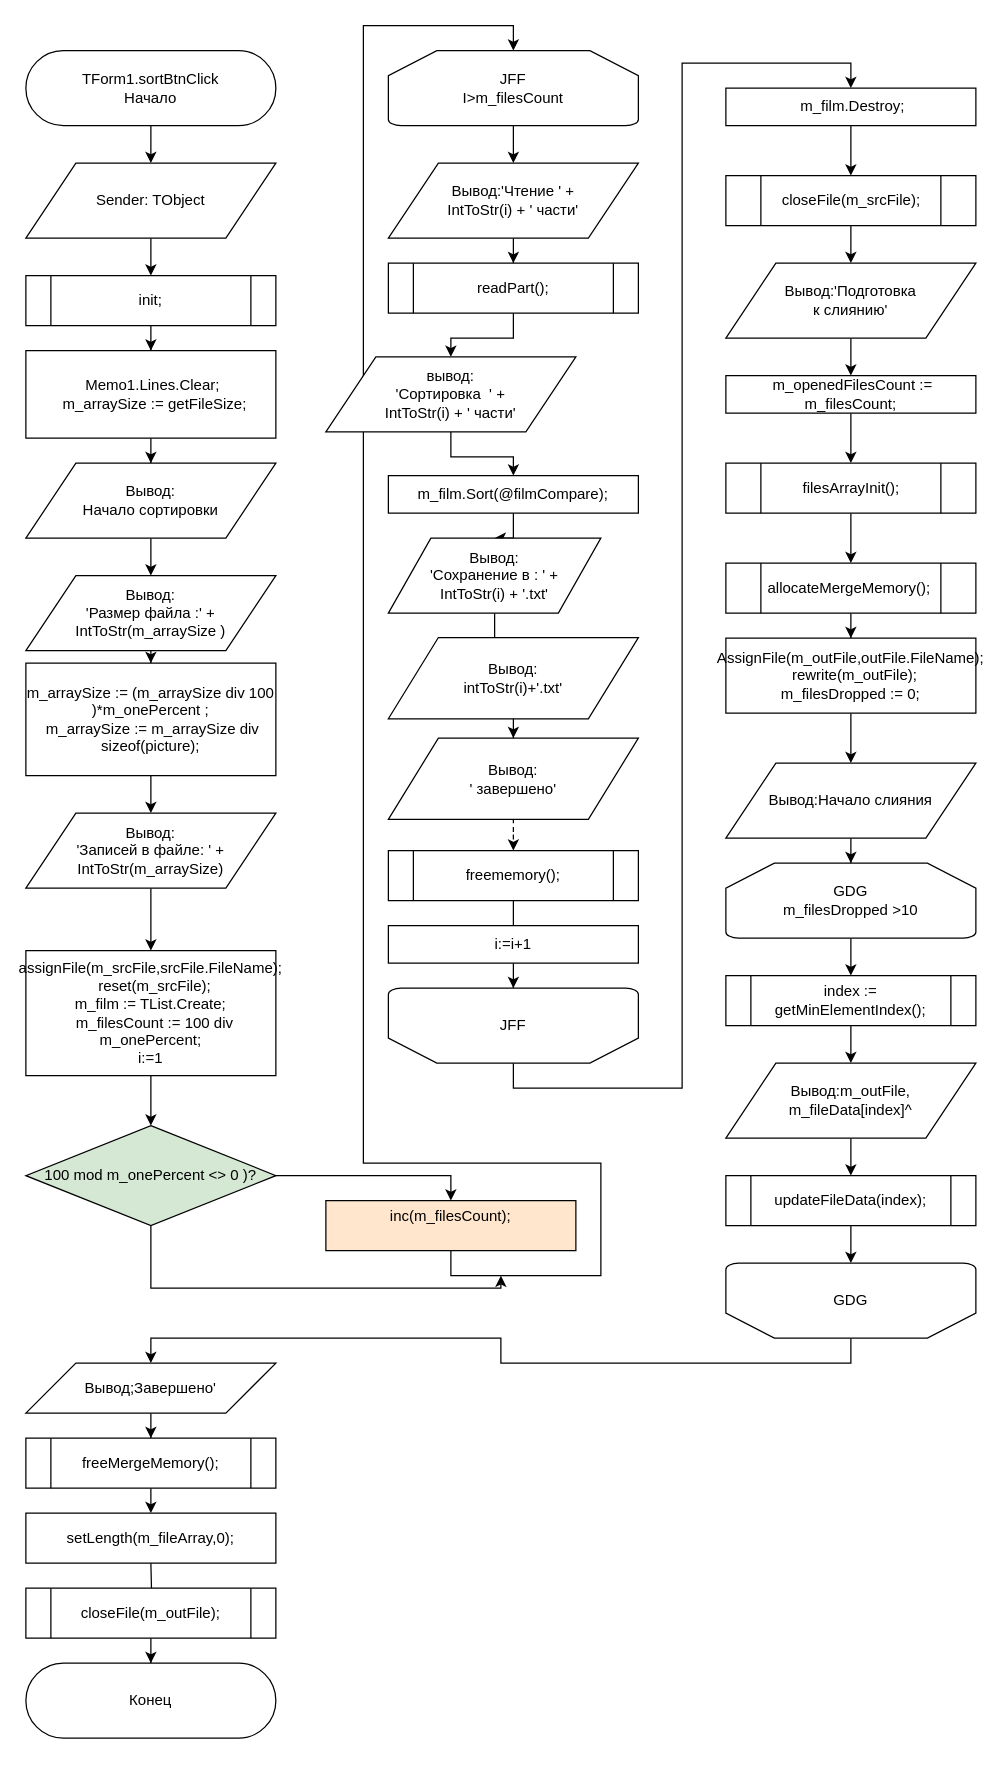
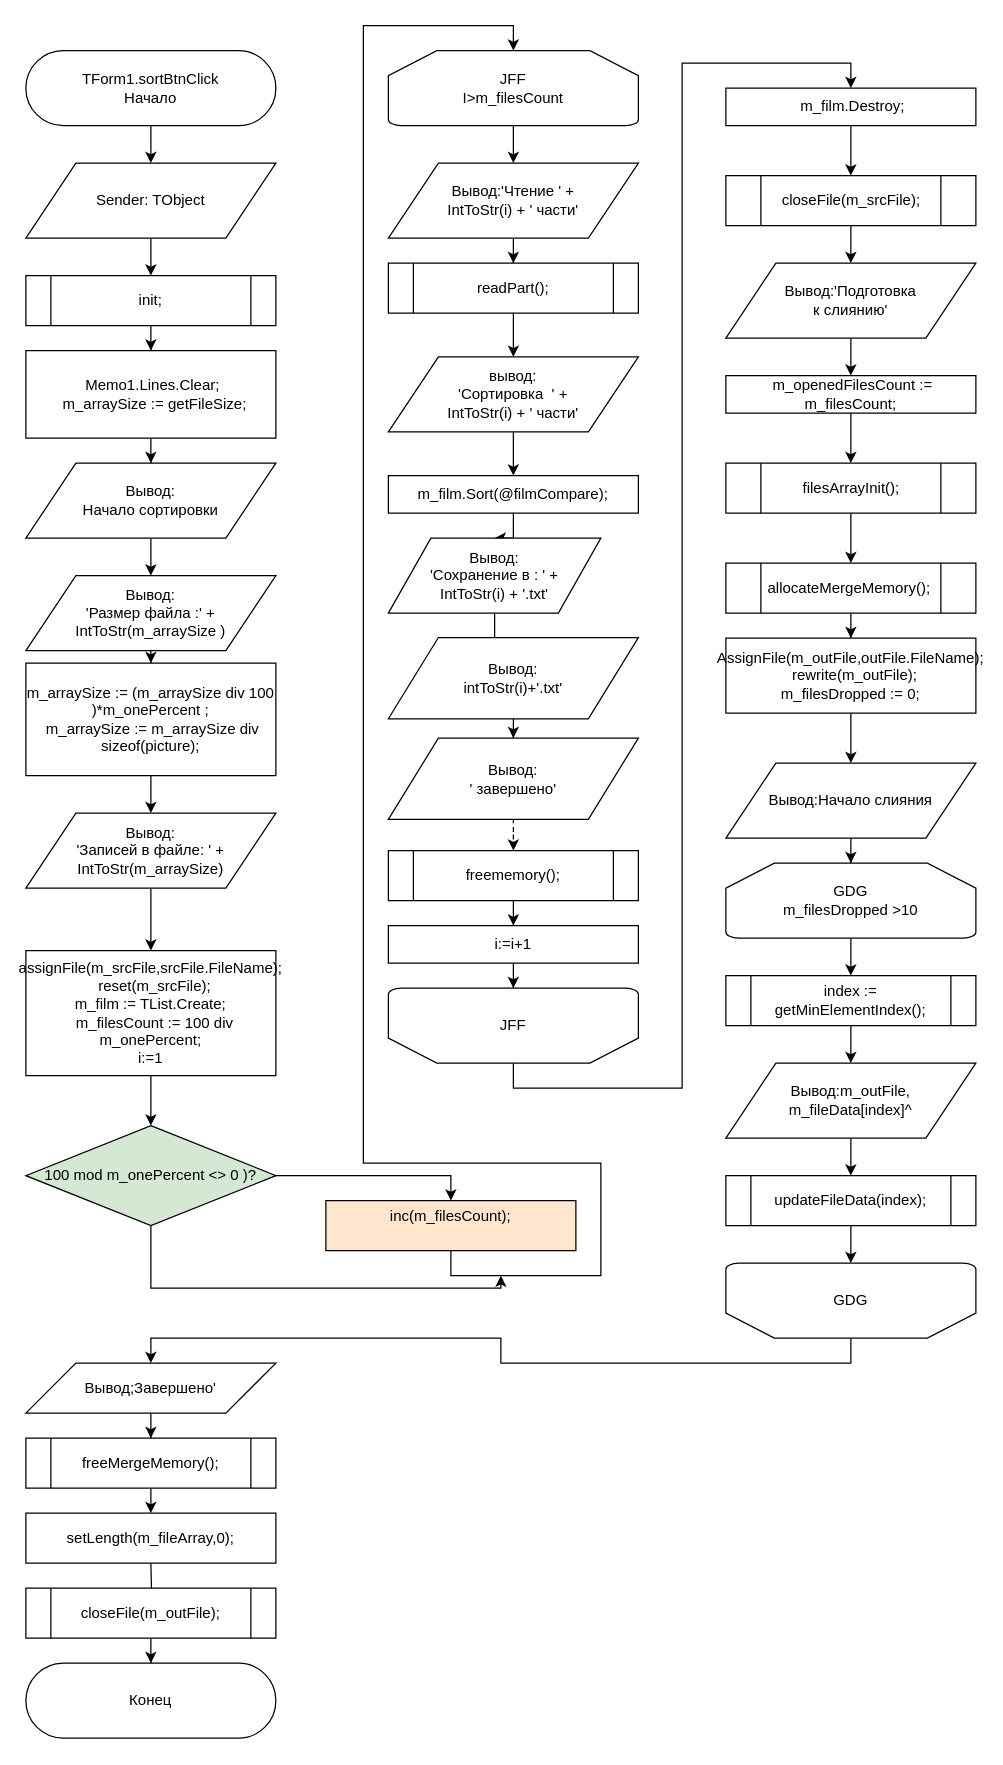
node "вывод: 'Сортировка ' + IntToStr(i) + ' части'": moved (451, 394) -> (513, 394)
edge "freememory();" -- "i:=i+1": arrowhead none -> classic
